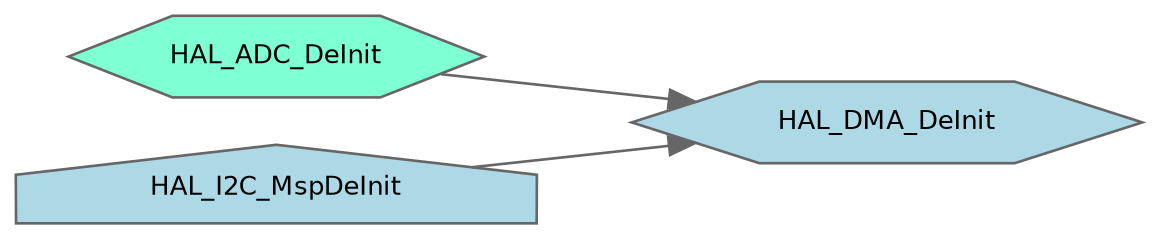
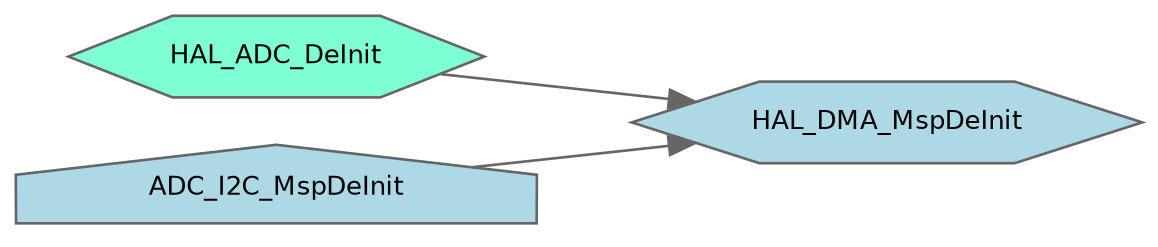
node "HAL_DMA_DeInit": label "HAL_DMA_DeInit" -> "HAL_DMA_MspDeInit"
node "HAL_I2C_MspDeInit": label "HAL_I2C_MspDeInit" -> "ADC_I2C_MspDeInit"
